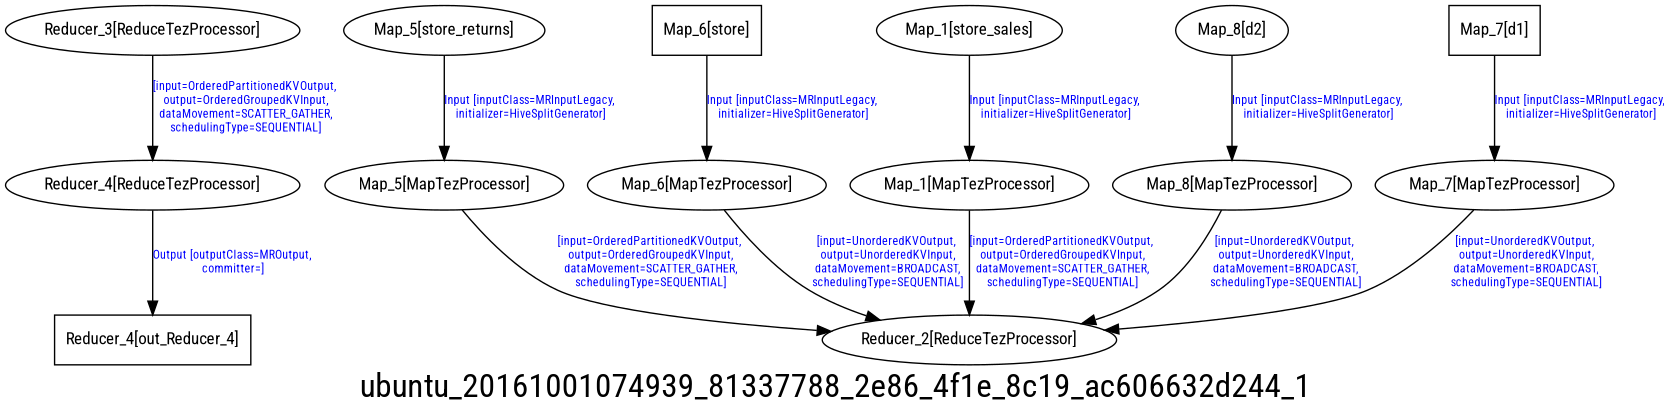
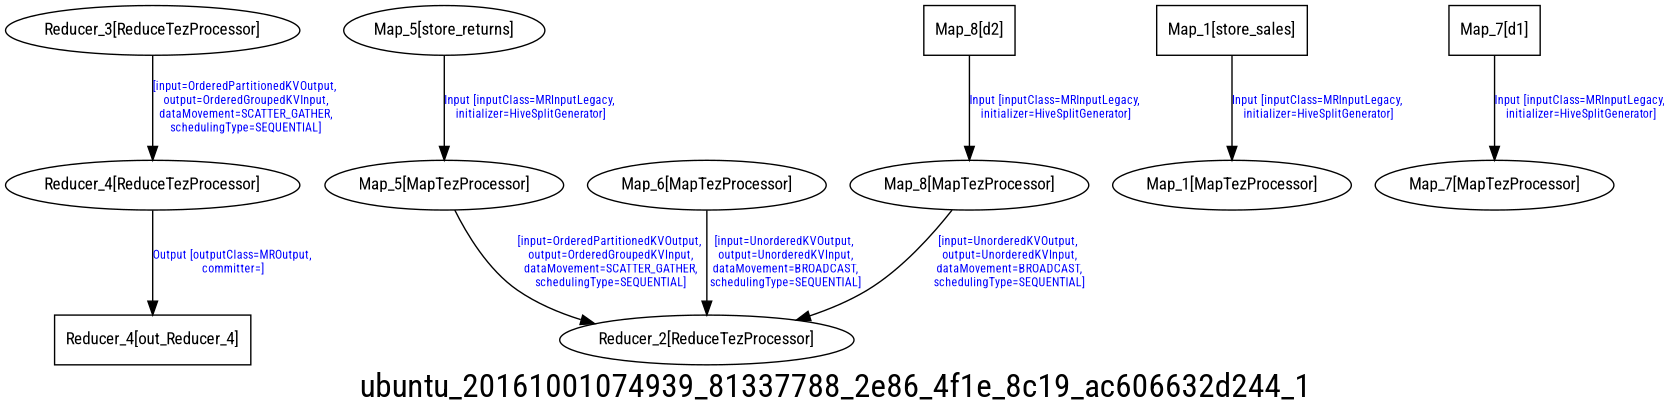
node "Map_6[store]": removed
node "Map_1[store_sales]": shape ellipse -> box
node "Map_8[d2]": shape ellipse -> box
edge "Map_1[MapTezProcessor]" -> "Reducer_2[ReduceTezProcessor]": removed, label "[input=OrderedPartitionedKVOutput, output=OrderedGroupedKVInput, dataMovement=SCATTER_GATHER, schedulingType=SEQUENTIAL]"
edge "Map_7[MapTezProcessor]" -> "Reducer_2[ReduceTezProcessor]": removed, label "[input=UnorderedKVOutput, output=UnorderedKVInput, dataMovement=BROADCAST, schedulingType=SEQUENTIAL]"
